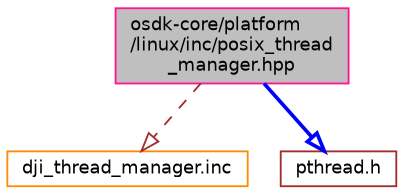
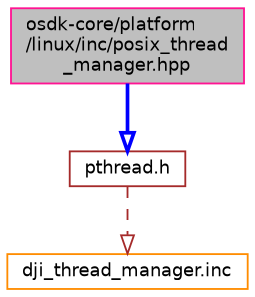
edge "osdk-core/platform /linux/inc/posix_thread _manager.hpp" -> "dji_thread_manager.inc": now "pthread.h" -> "dji_thread_manager.inc"
